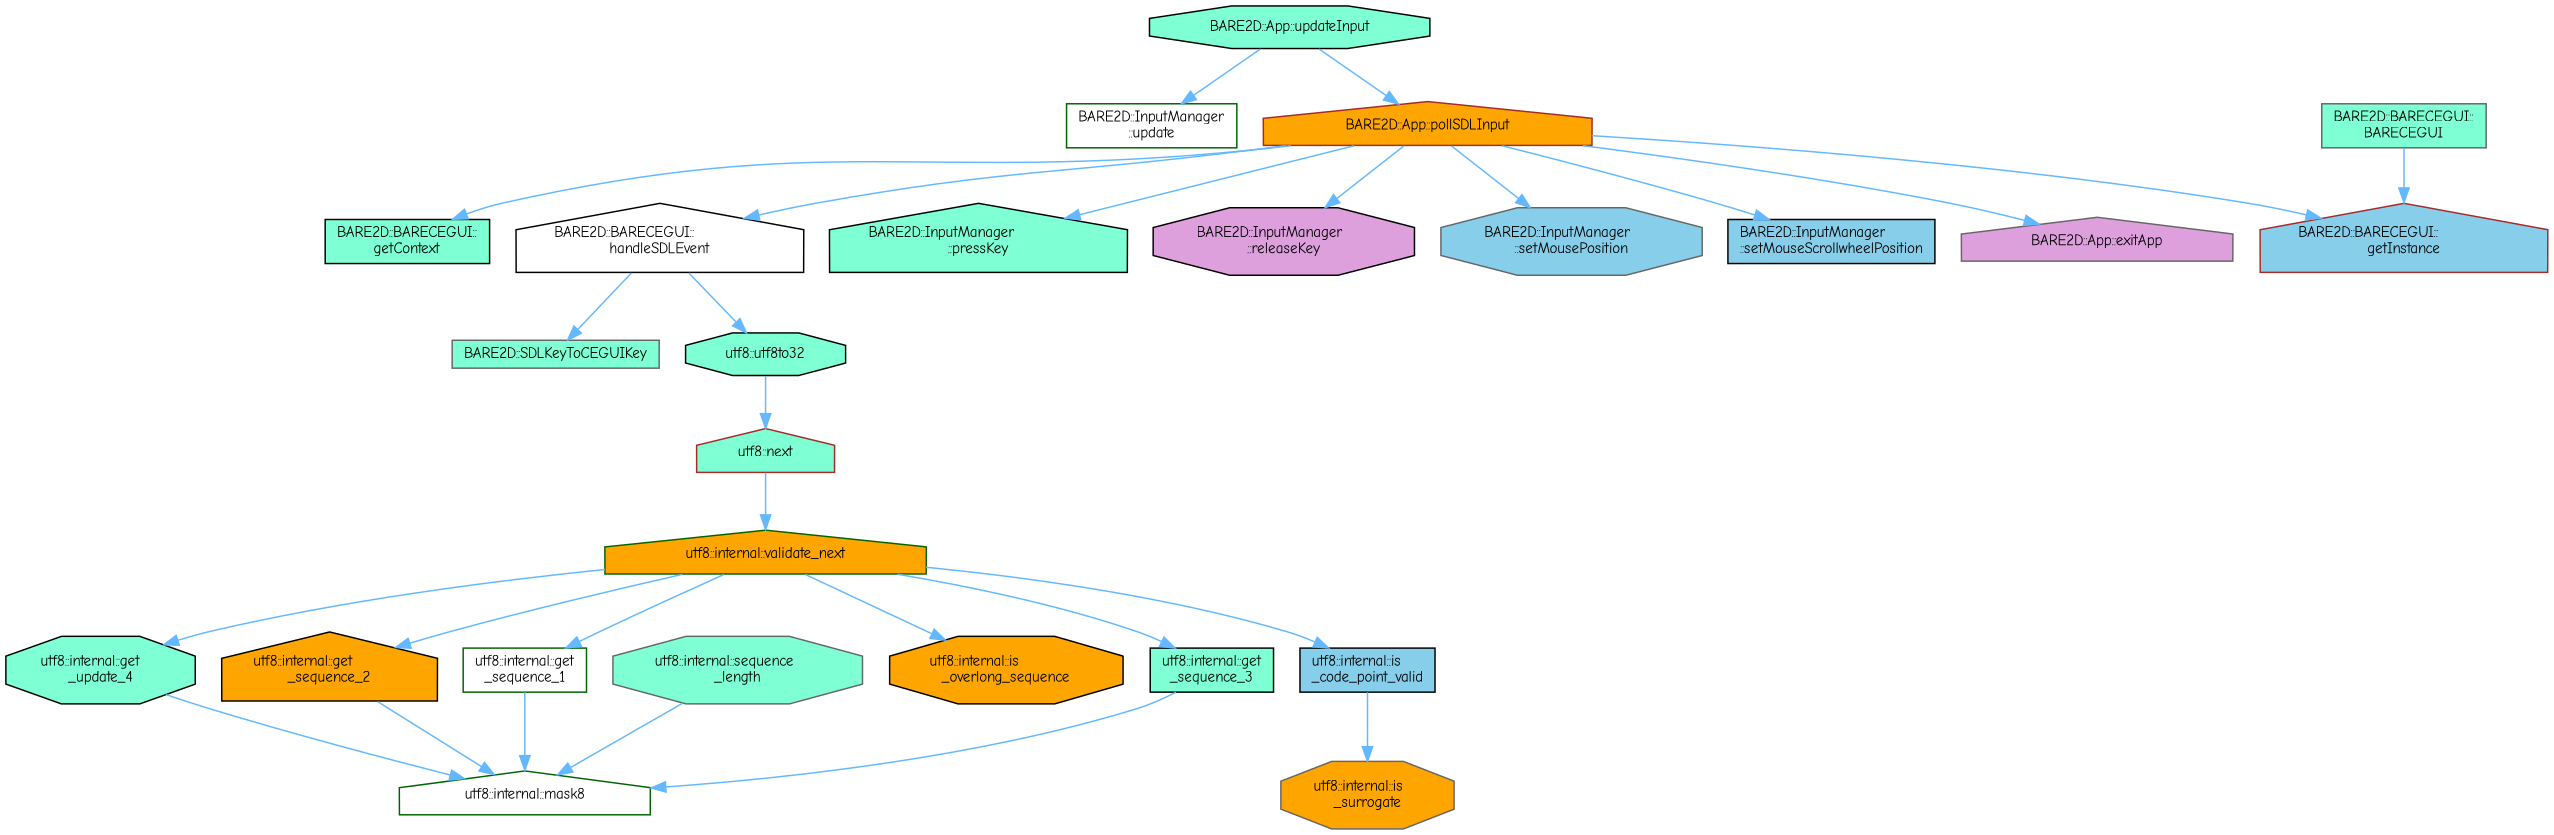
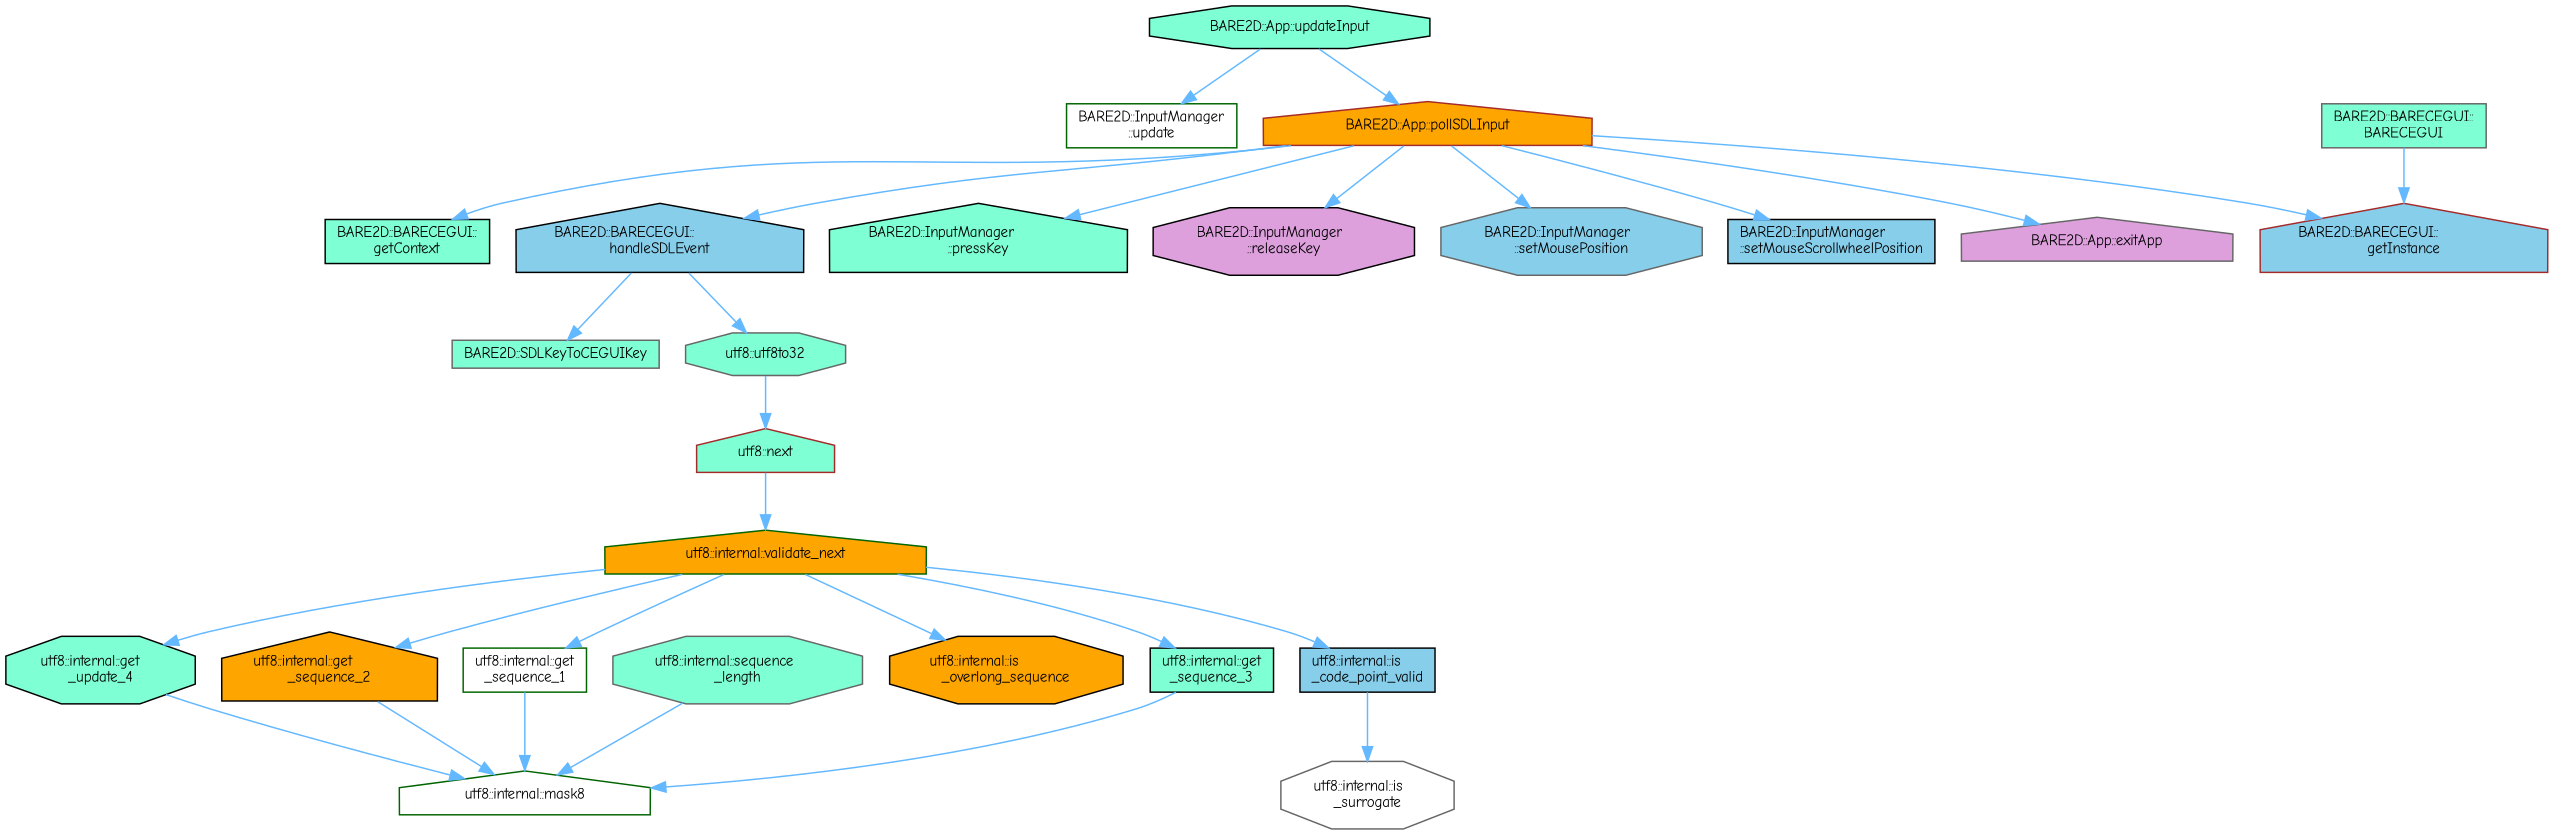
node "BARE2D::BARECEGUI:: handleSDLEvent": fillcolor white -> skyblue
node "utf8::utf8to32": color black -> gray40
node "utf8::internal::is _surrogate": fillcolor orange -> white
